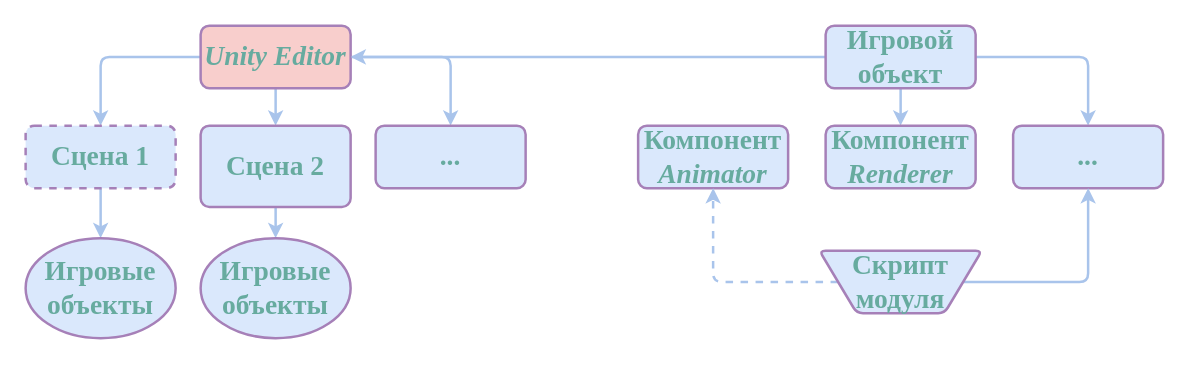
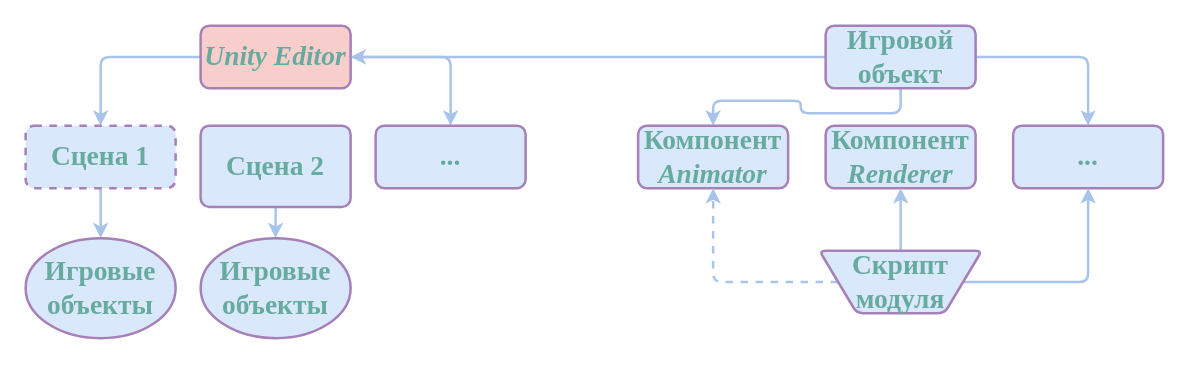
edge "Unity Editor" -> "Сцена 2": removed
edge "Игровой объект" -> "Компонент Renderer": now "Игровой объект" -> "Компонент Animator"
edge "Скрипт модуля" -> "Компонент Renderer": added
